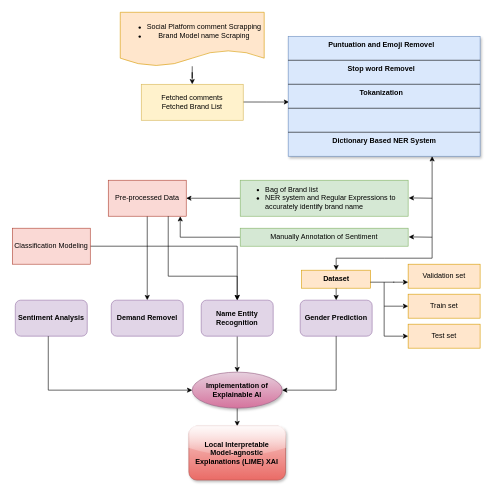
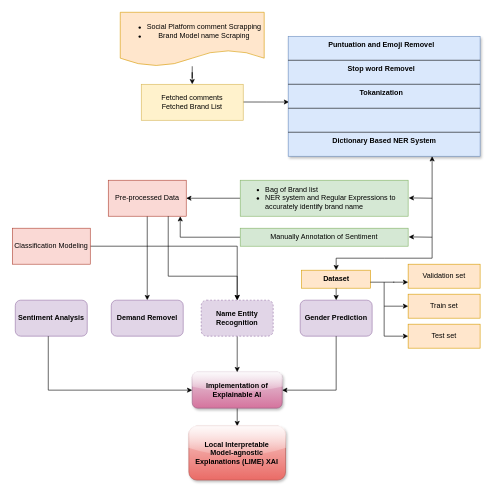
node "Name Entity Recognition": style solid -> dashed
node "Implementation of Explainable AI": shape ellipse -> rounded rectangle
